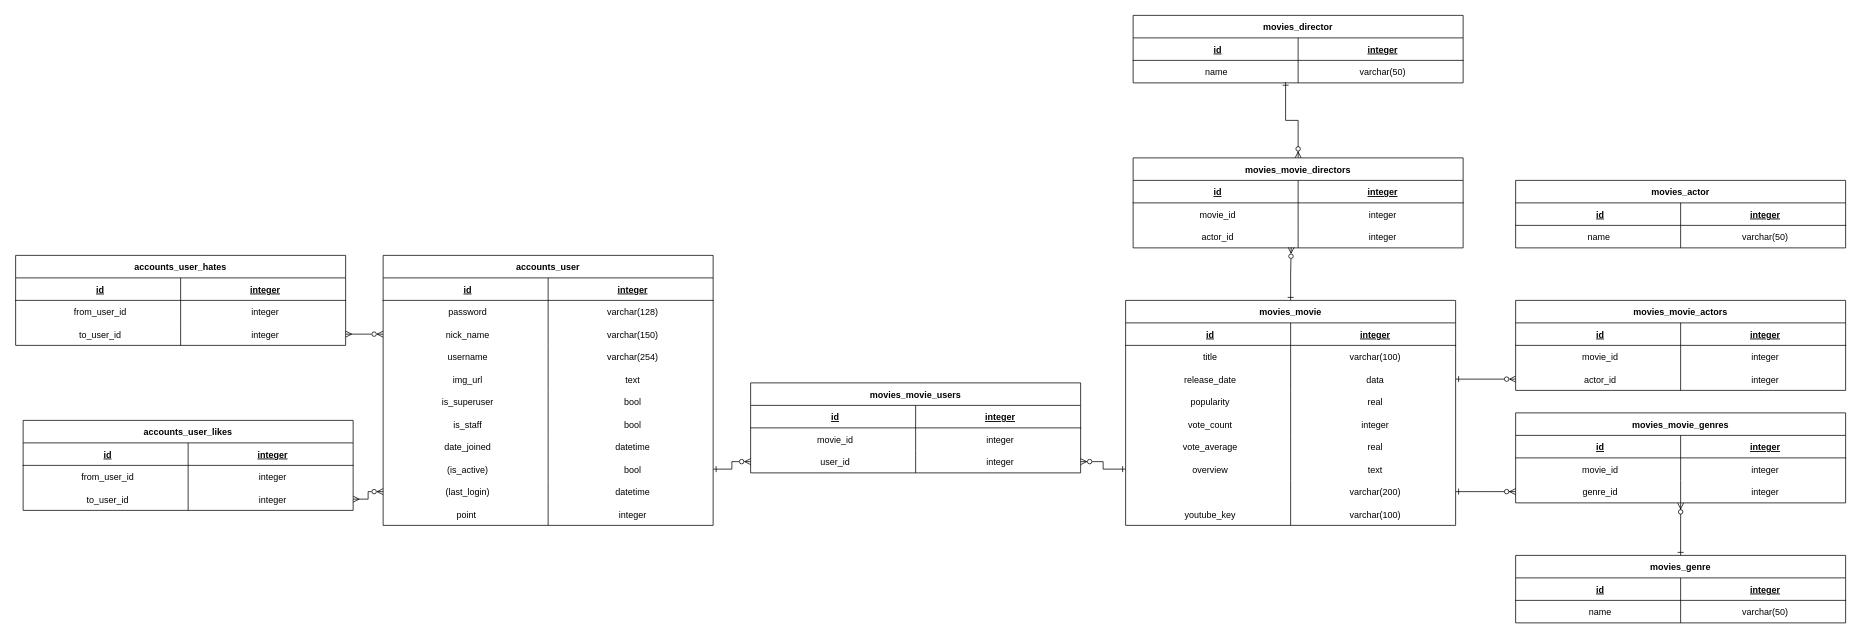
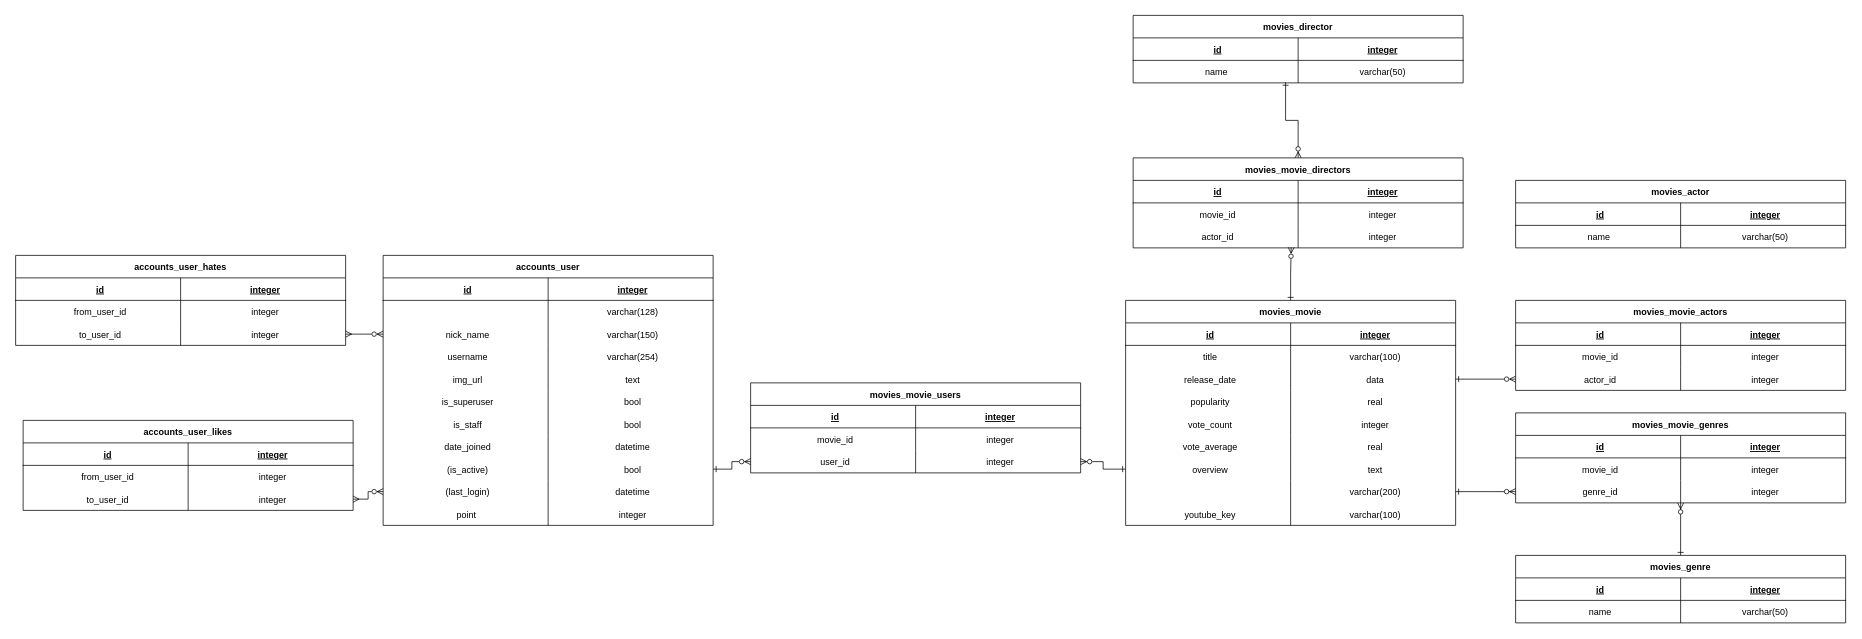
node "password": removed
